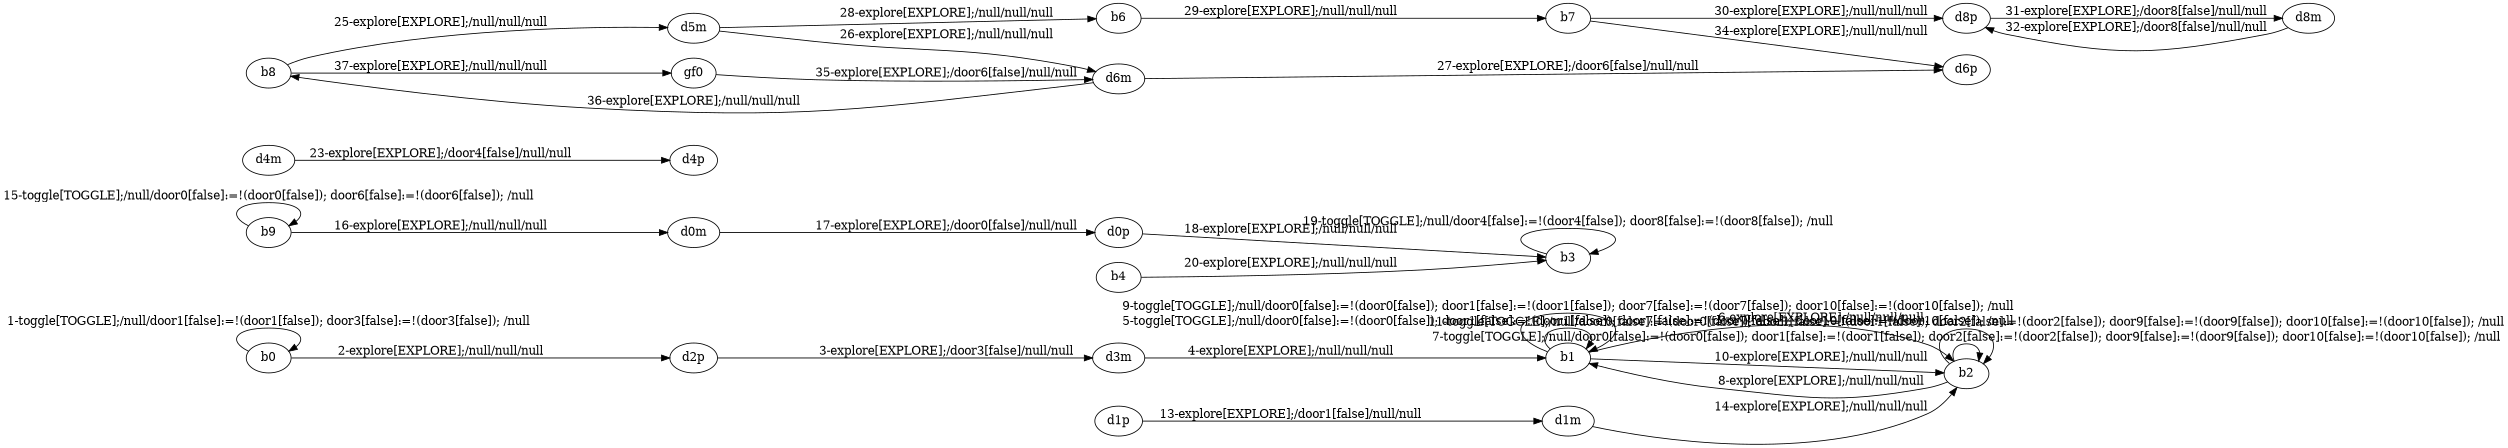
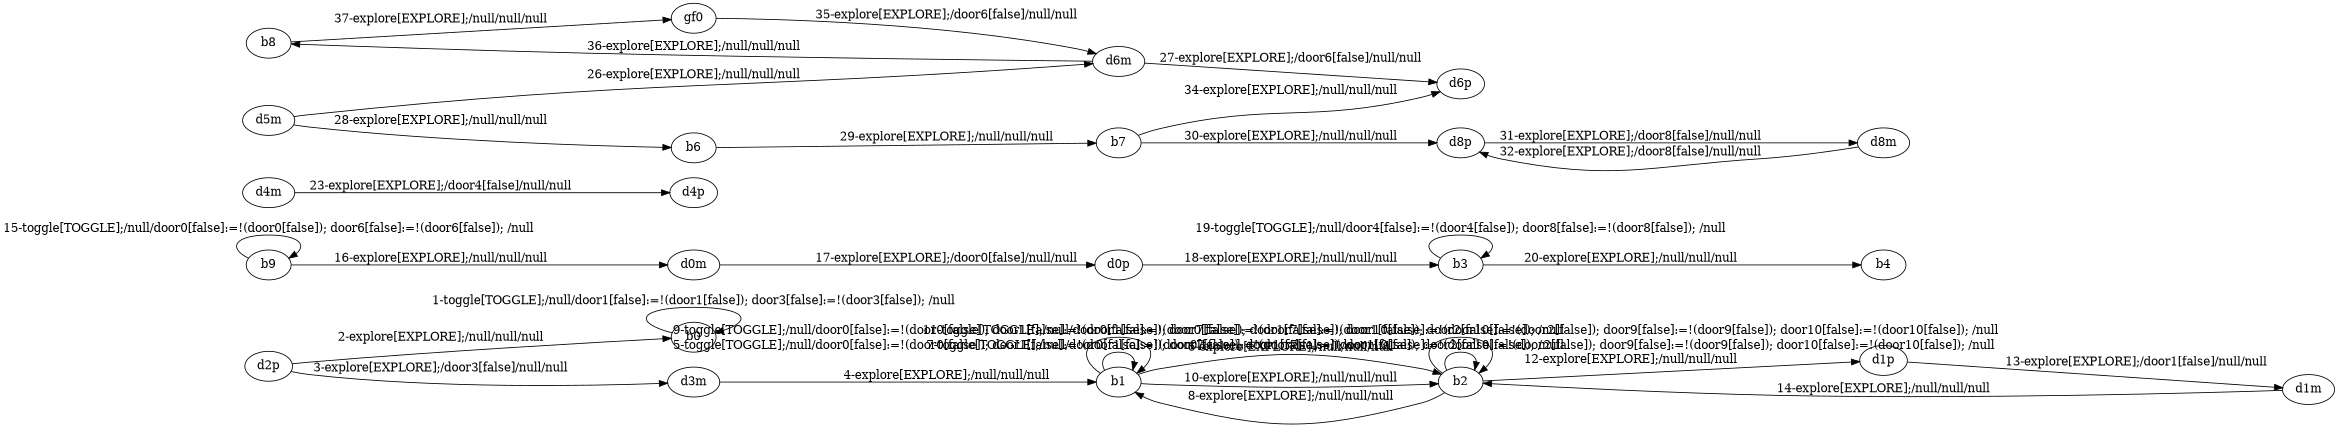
edge "b8" -> "d5m": removed, label "25-explore[EXPLORE];/null/null/null"
edge "b4" -> "b3": reversed
edge "b0" -> "d2p": reversed
edge "b2" -> "d1p": added, label "12-explore[EXPLORE];/null/null/null"
